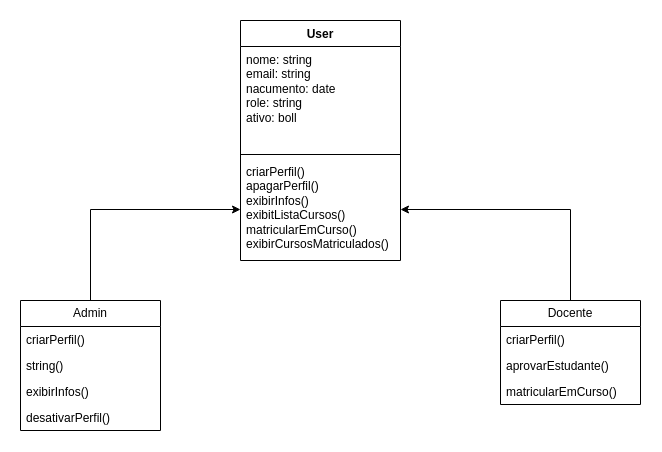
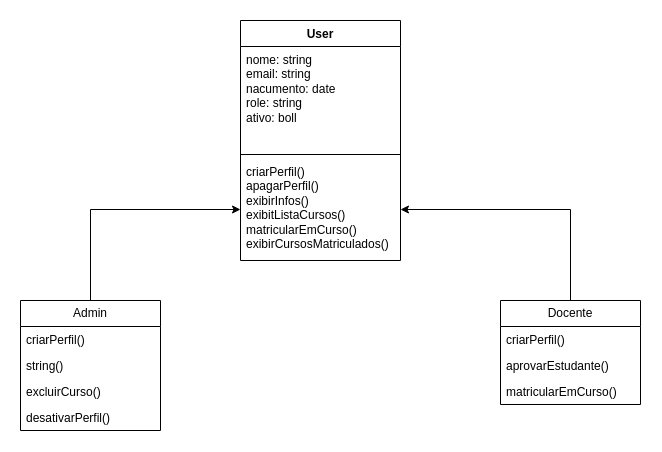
node "exibirInfos()": label "exibirInfos()" -> "excluirCurso()"
